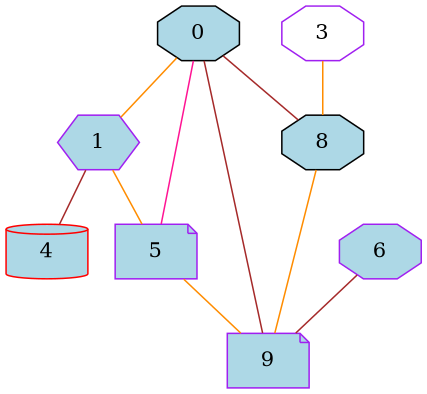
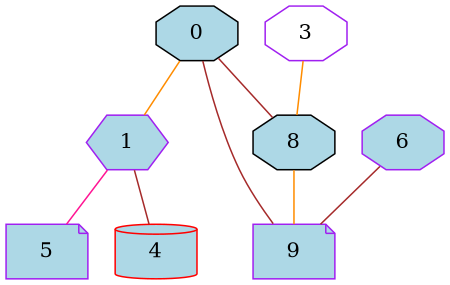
edge "0" -- "5": removed
edge "1" -- "5": color darkorange -> deeppink
edge "5" -- "9": removed
